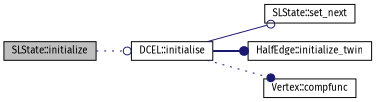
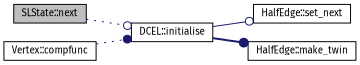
node "SLState::set_next": label "SLState::set_next" -> "HalfEdge::set_next"
node "SLState::initialize": label "SLState::initialize" -> "SLState::next"
node "HalfEdge::initialize_twin": label "HalfEdge::initialize_twin" -> "HalfEdge::make_twin"
edge "DCEL::initialise" -> "Vertex::compfunc": reversed
